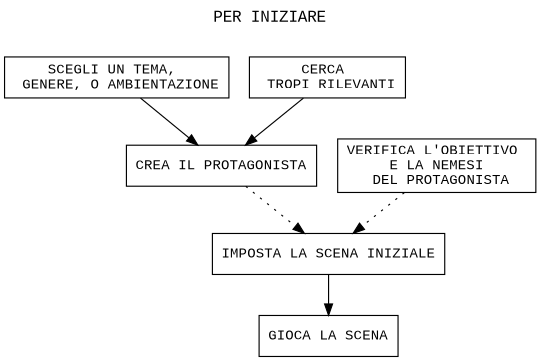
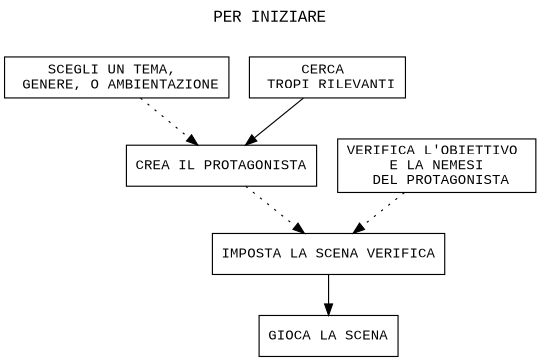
edge "SCEGLI UN TEMA, GENERE, O AMBIENTAZIONE" -> "CREA IL PROTAGONISTA": style solid -> dotted
node "IMPOSTA LA SCENA INIZIALE": label "IMPOSTA LA SCENA INIZIALE" -> "IMPOSTA LA SCENA VERIFICA"
